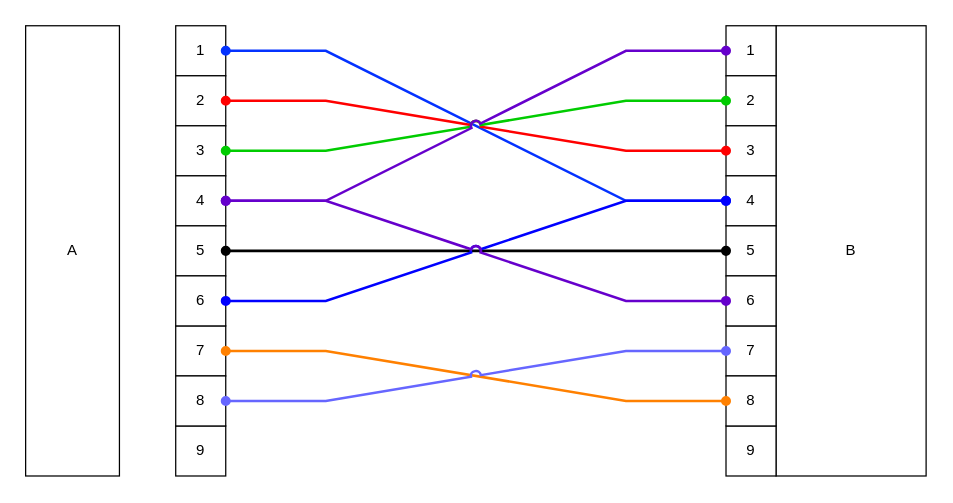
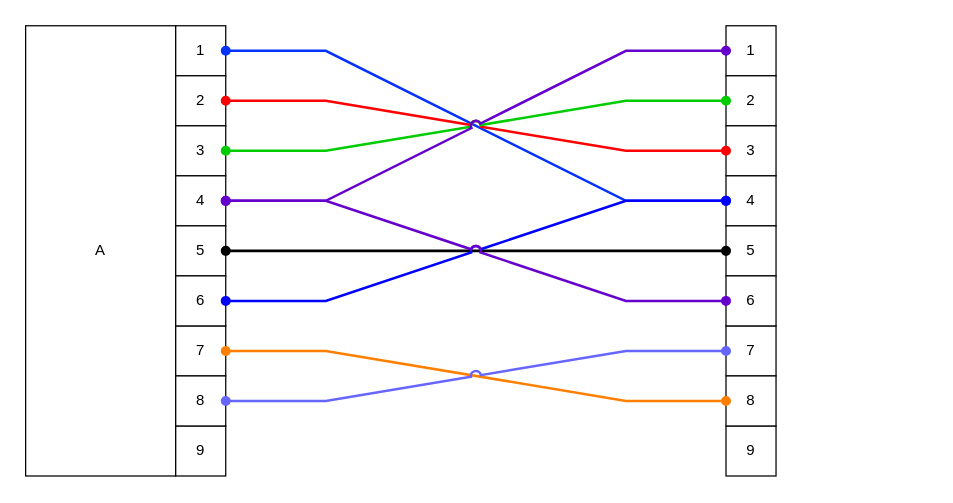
node "A": size 94x450 -> 150x450
node "B": removed
